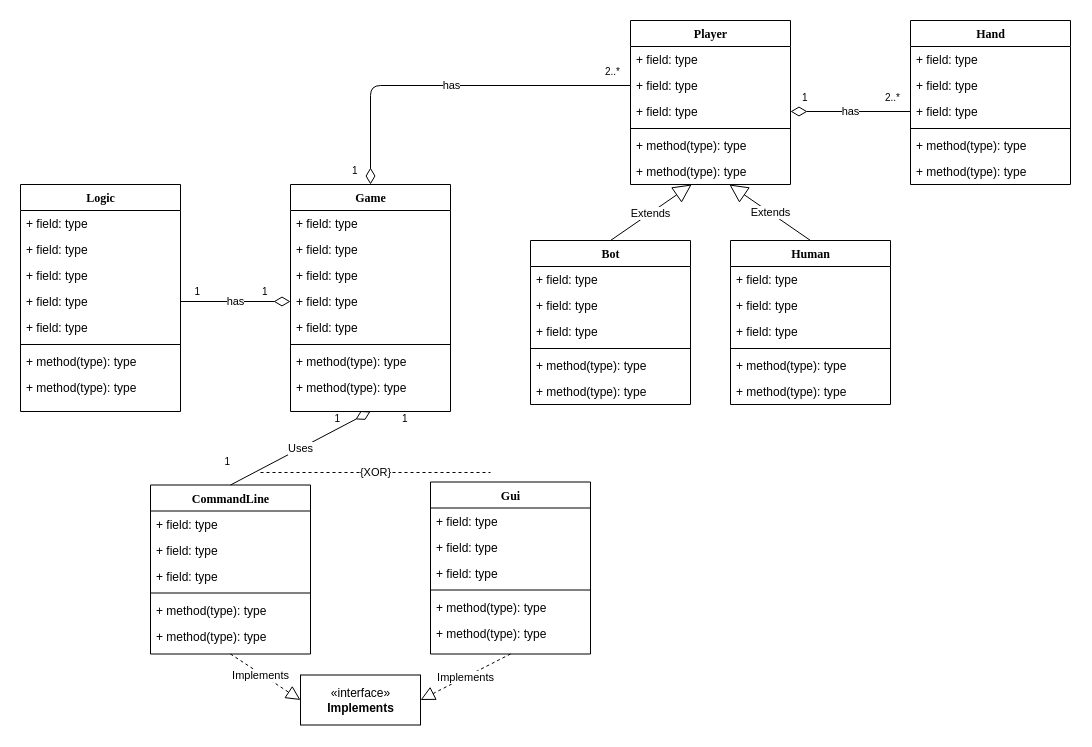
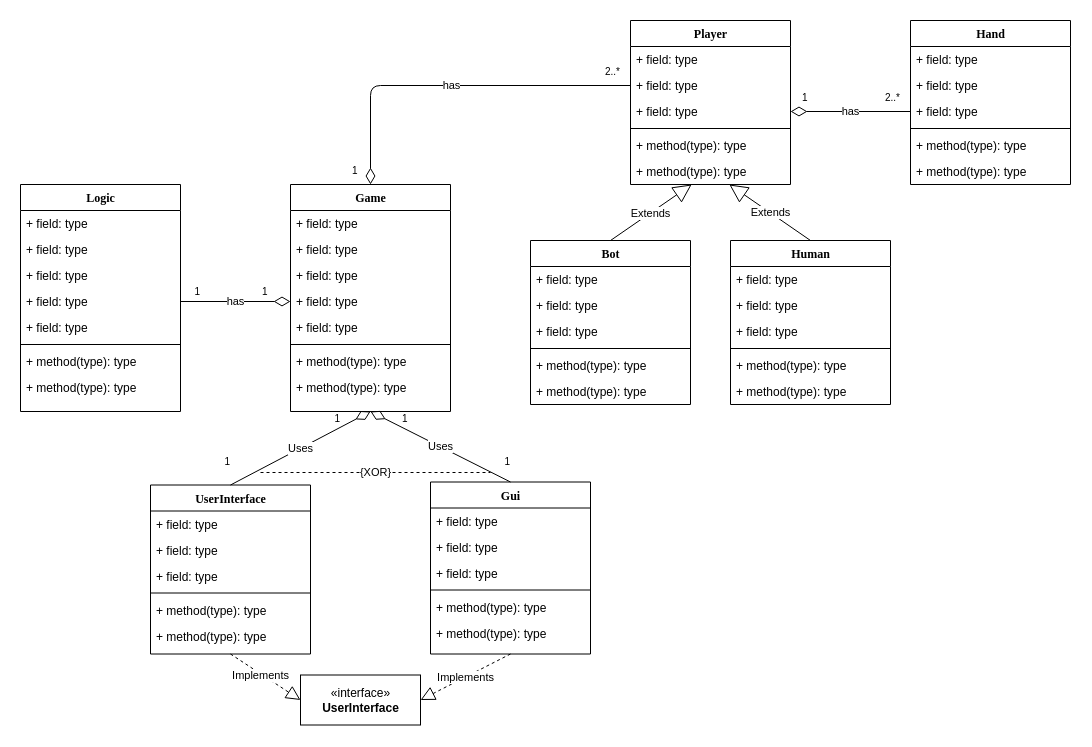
edge "Gui" -> "Game": added, labels "1", "Uses"
node "CommandLine": label "CommandLine" -> "UserInterface"
node "«interface» Implements": label "«interface» Implements" -> "«interface» UserInterface"
